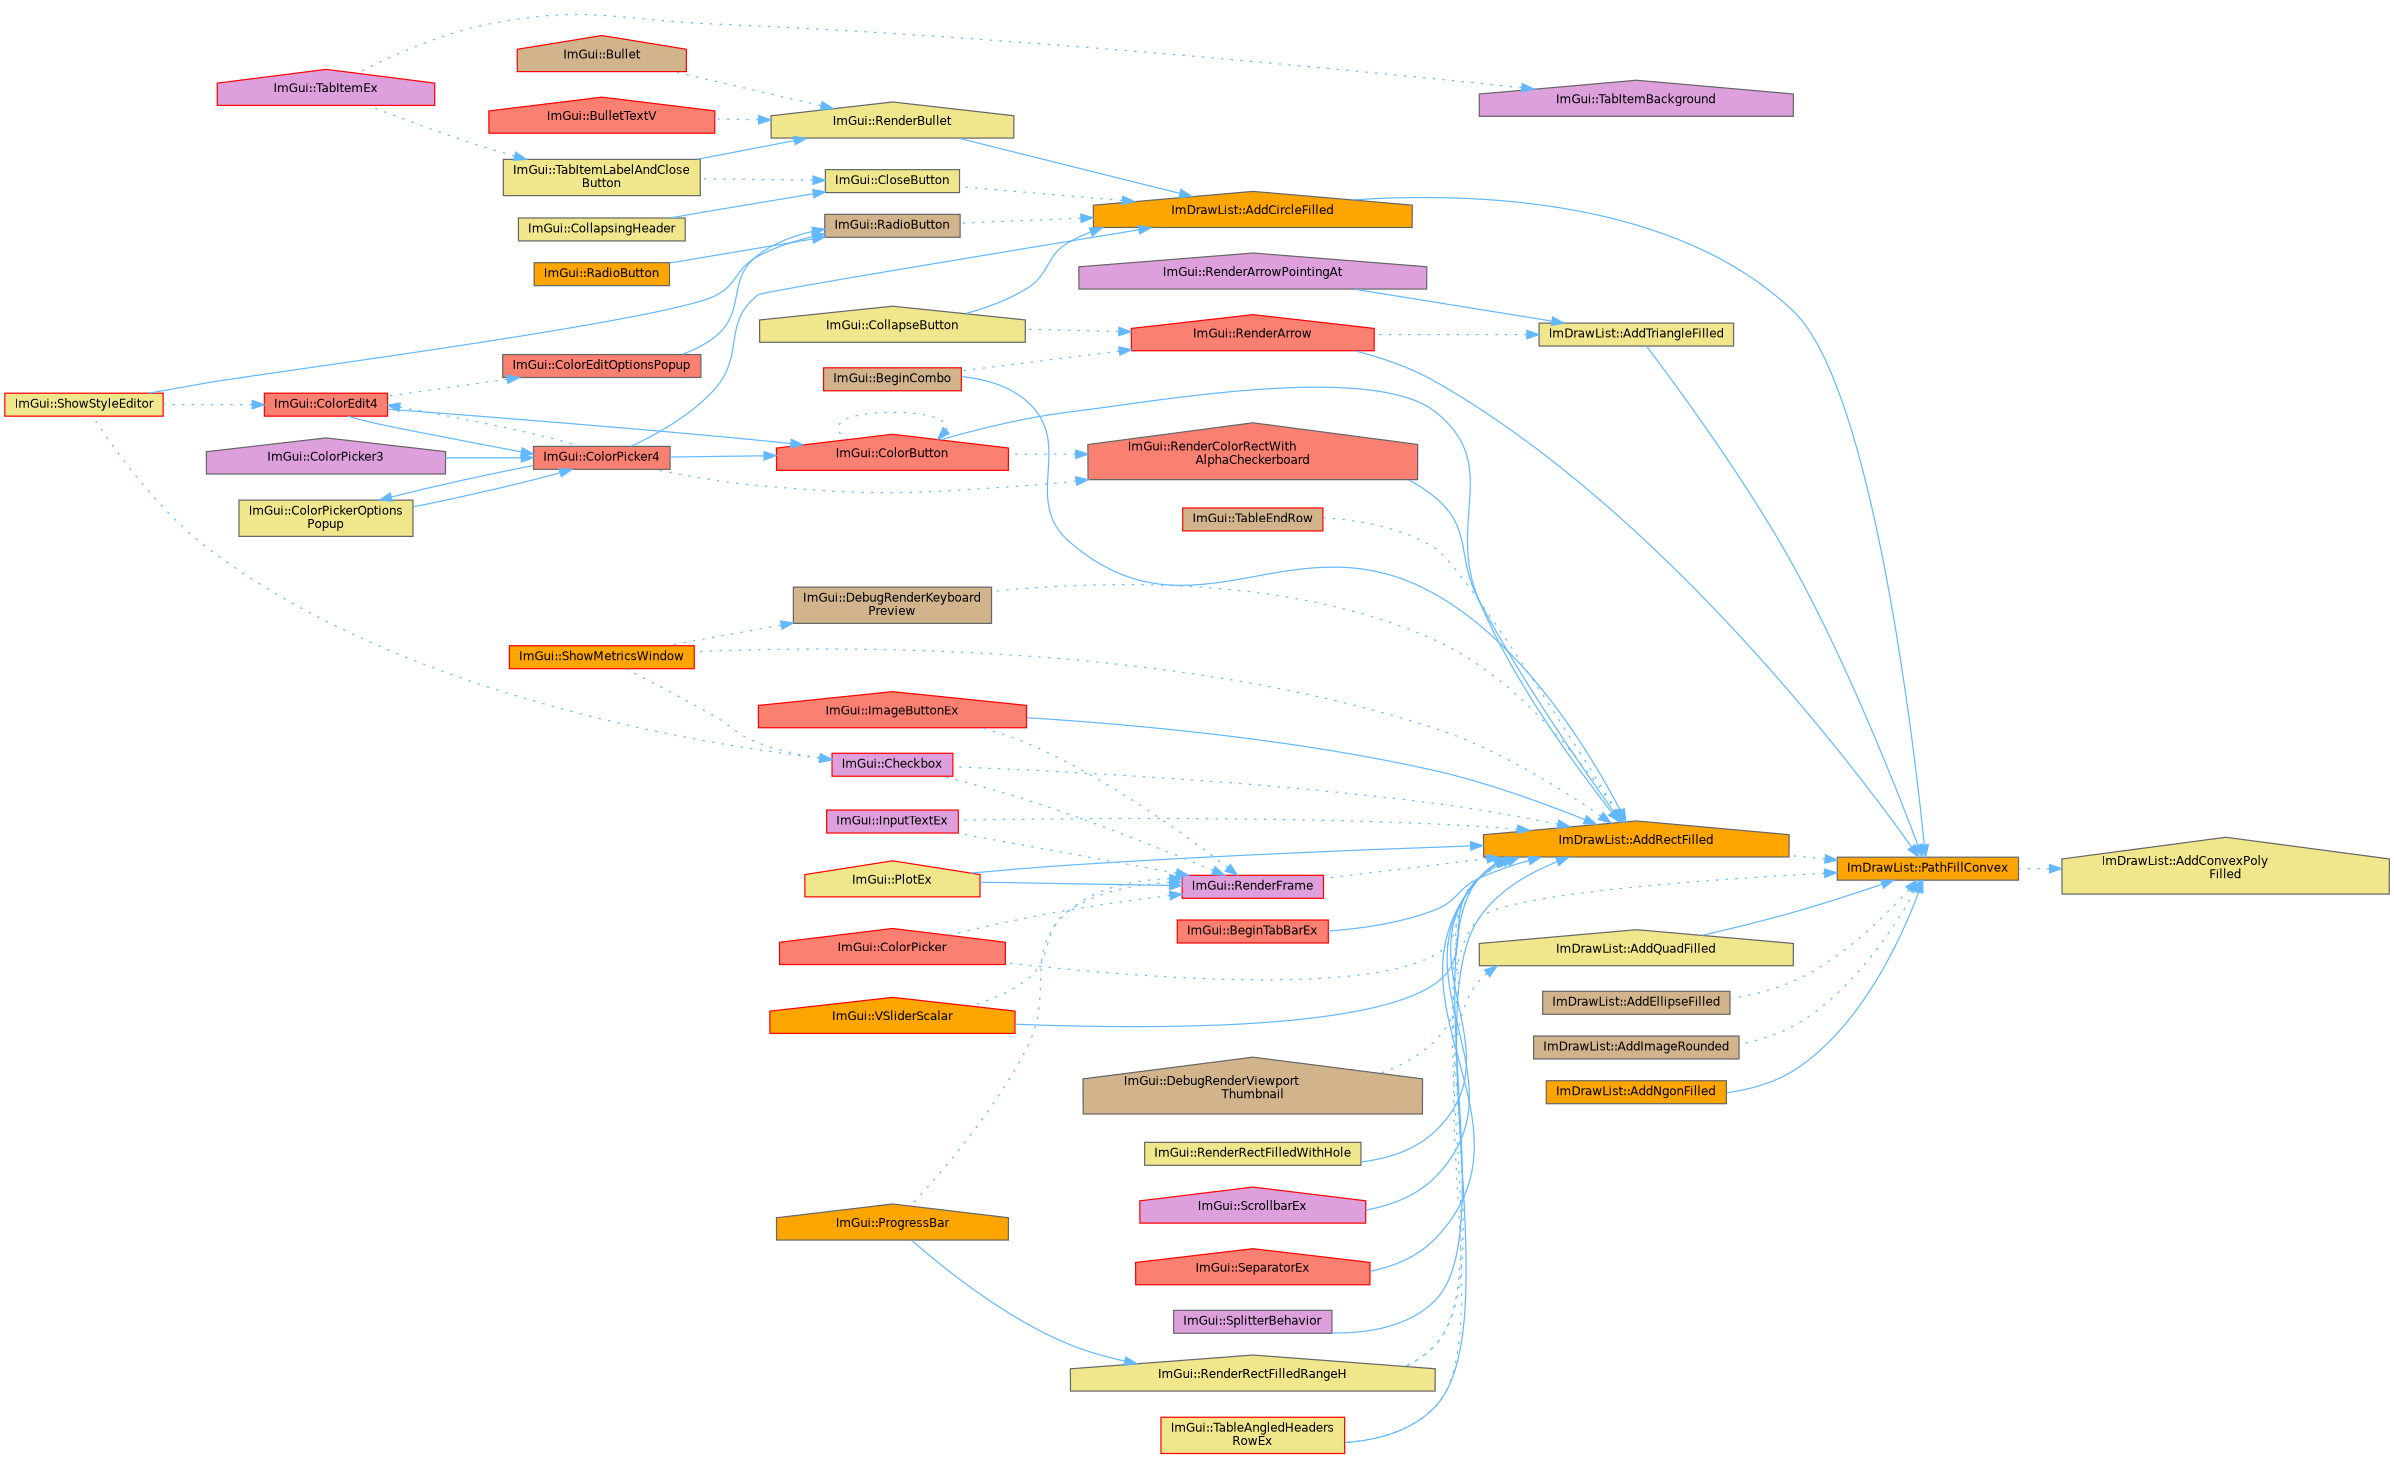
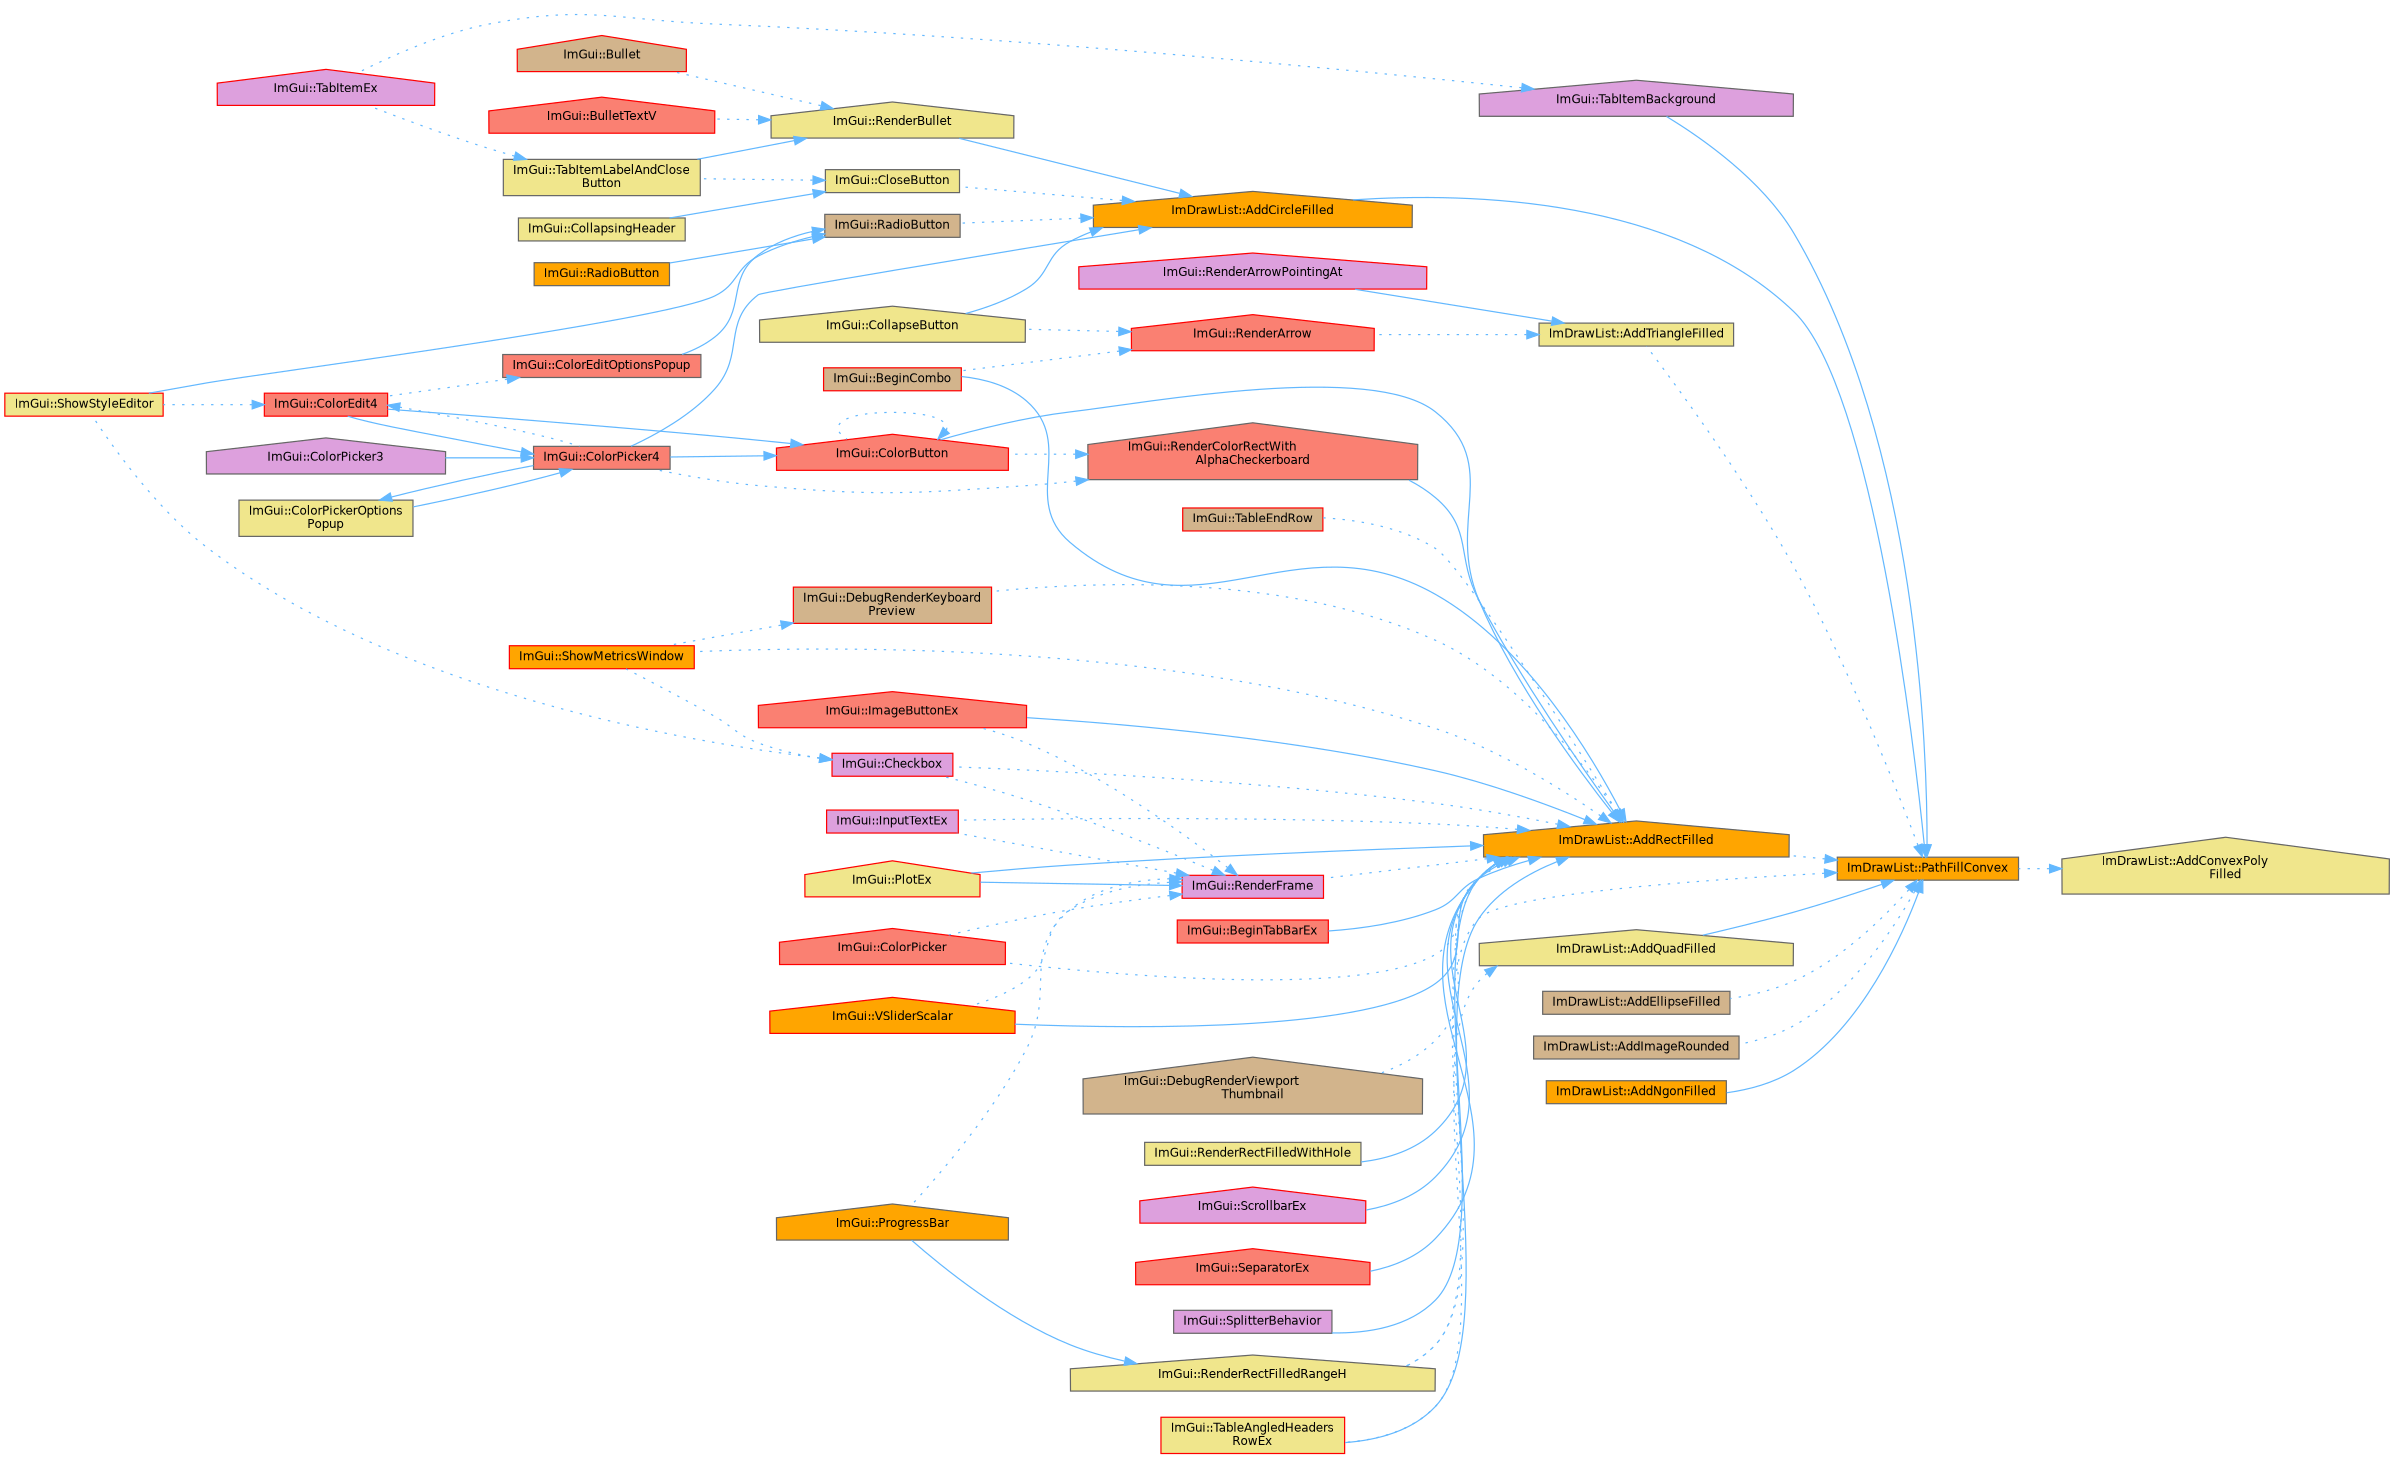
node "ImGui::RenderArrowPointingAt": color grey40 -> red
edge "ImGui::RenderArrow" -> "ImDrawList::PathFillConvex": now "ImGui::TabItemBackground" -> "ImDrawList::PathFillConvex"
edge "ImDrawList::AddTriangleFilled" -> "ImDrawList::PathFillConvex": style solid -> dotted
node "ImGui::DebugRenderKeyboard Preview": color grey40 -> red
